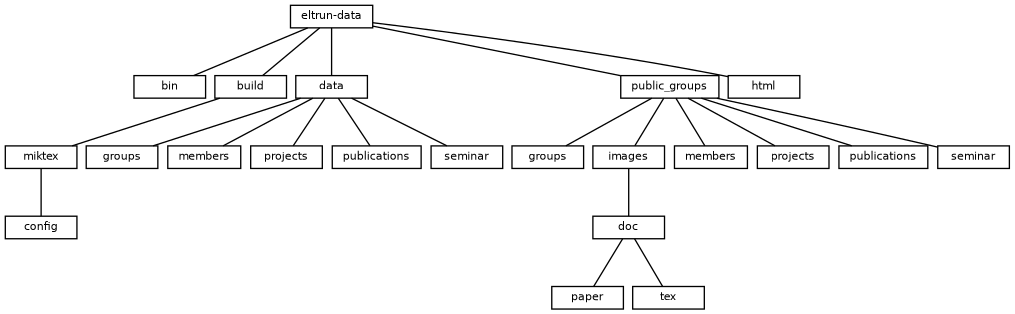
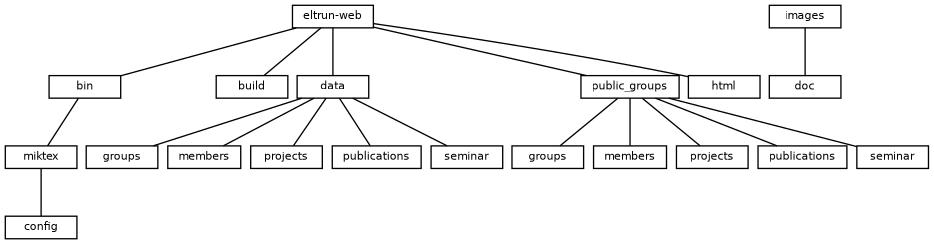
node "eltrun-data": label "eltrun-data" -> "eltrun-web"
edge "build" -- "miktex": now "bin" -- "miktex"
edge "public_groups" -- "images": removed
node "paper": removed
node "tex": removed
